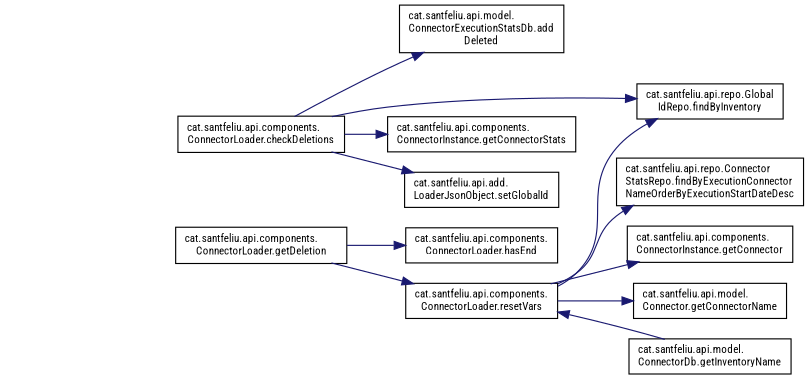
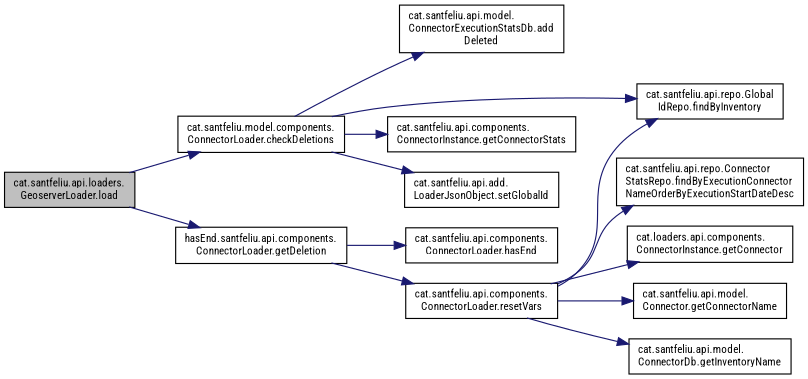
node "cat.santfeliu.api.components. ConnectorLoader.checkDeletions": label "cat.santfeliu.api.components. ConnectorLoader.checkDeletions" -> "cat.santfeliu.model.components. ConnectorLoader.checkDeletions"
node "cat.santfeliu.api.loaders. GeoserverLoader.load": added
node "cat.santfeliu.api.components. ConnectorInstance.getConnector": label "cat.santfeliu.api.components. ConnectorInstance.getConnector" -> "cat.loaders.api.components. ConnectorInstance.getConnector"
node "cat.santfeliu.api.components. ConnectorLoader.getDeletion": label "cat.santfeliu.api.components. ConnectorLoader.getDeletion" -> "hasEnd.santfeliu.api.components. ConnectorLoader.getDeletion"
edge "cat.santfeliu.api.model. ConnectorDb.getInventoryName" -> "cat.santfeliu.api.components. ConnectorLoader.resetVars": reversed
